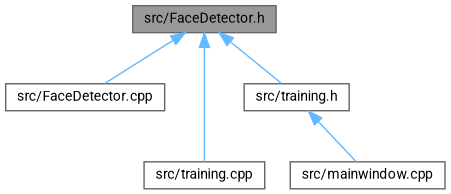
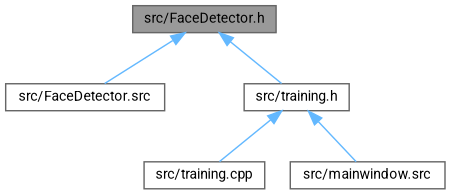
node "src/FaceDetector.cpp": label "src/FaceDetector.cpp" -> "src/FaceDetector.src"
edge "src/training.cpp" -> "src/FaceDetector.h": now "src/training.cpp" -> "src/training.h"
node "src/mainwindow.cpp": label "src/mainwindow.cpp" -> "src/mainwindow.src"
